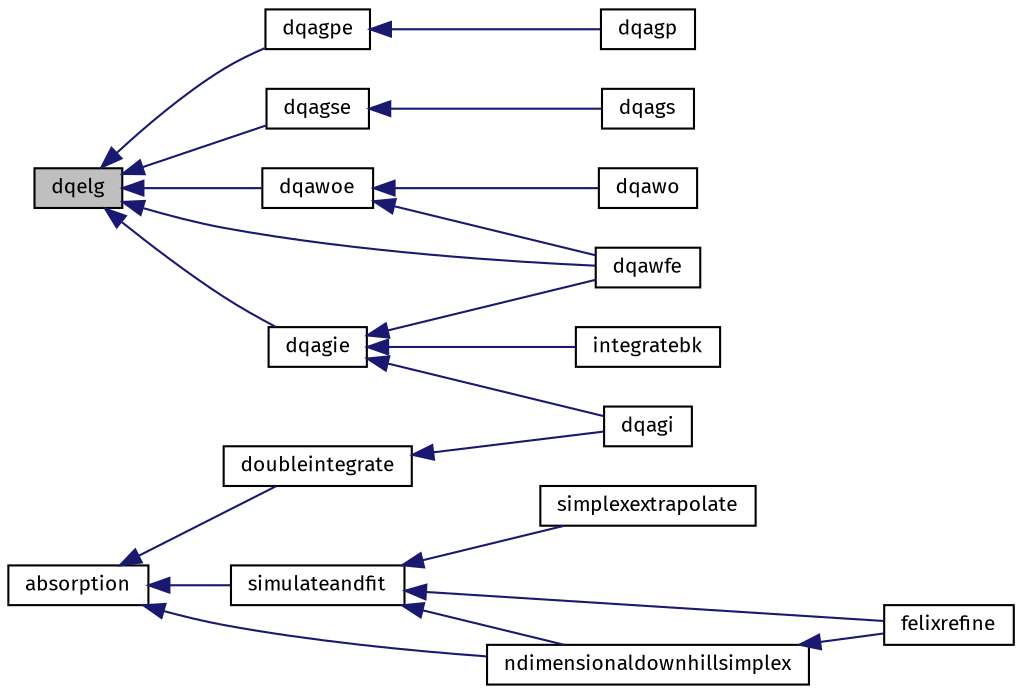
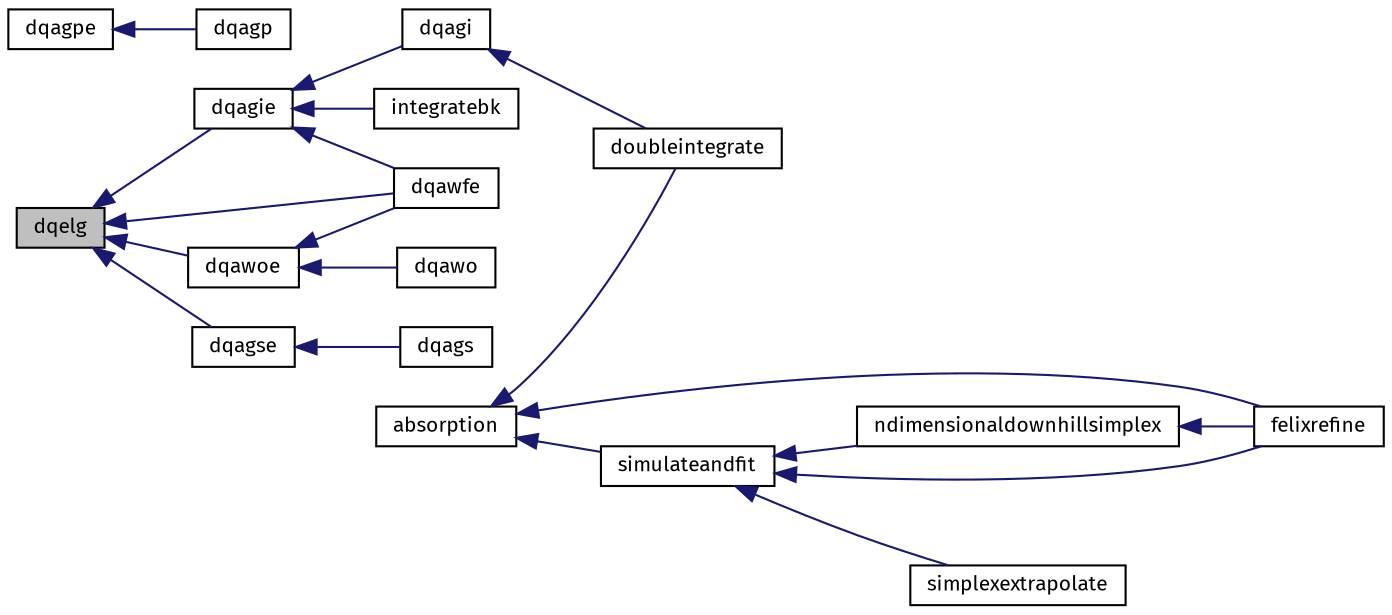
edge "dqagpe" -> "dqelg": removed
edge "dqagi" -> "doubleintegrate": reversed
edge "ndimensionaldownhillsimplex" -> "absorption": now "felixrefine" -> "absorption"
